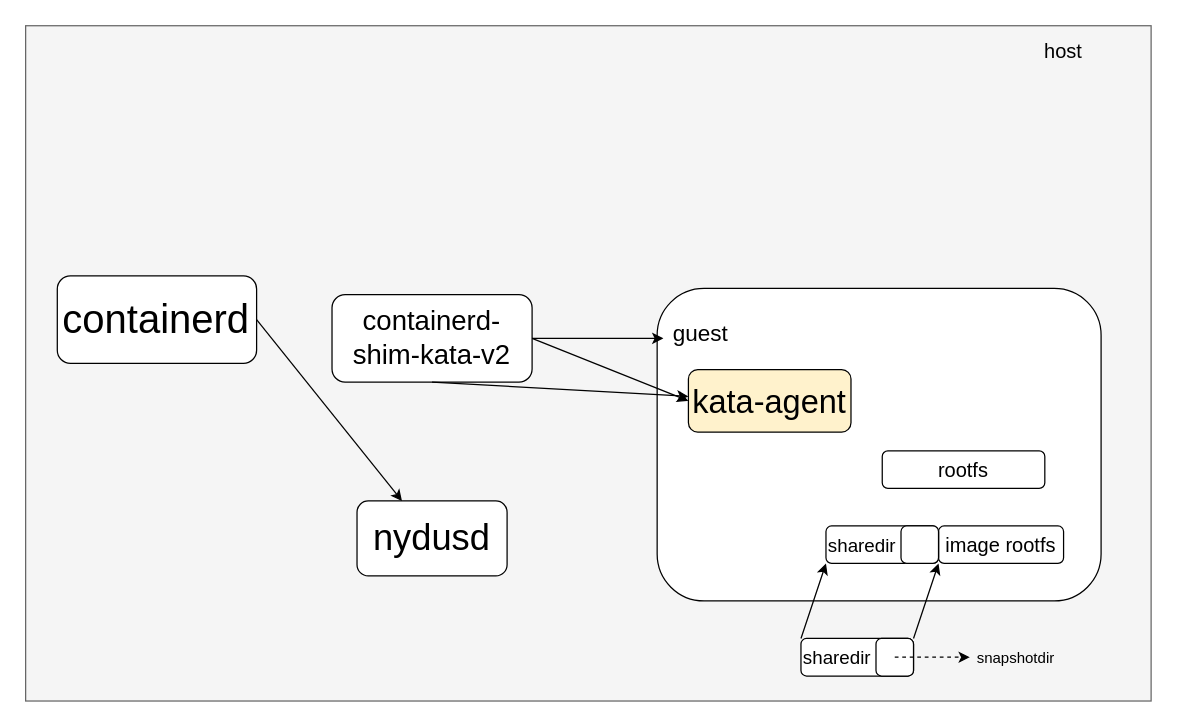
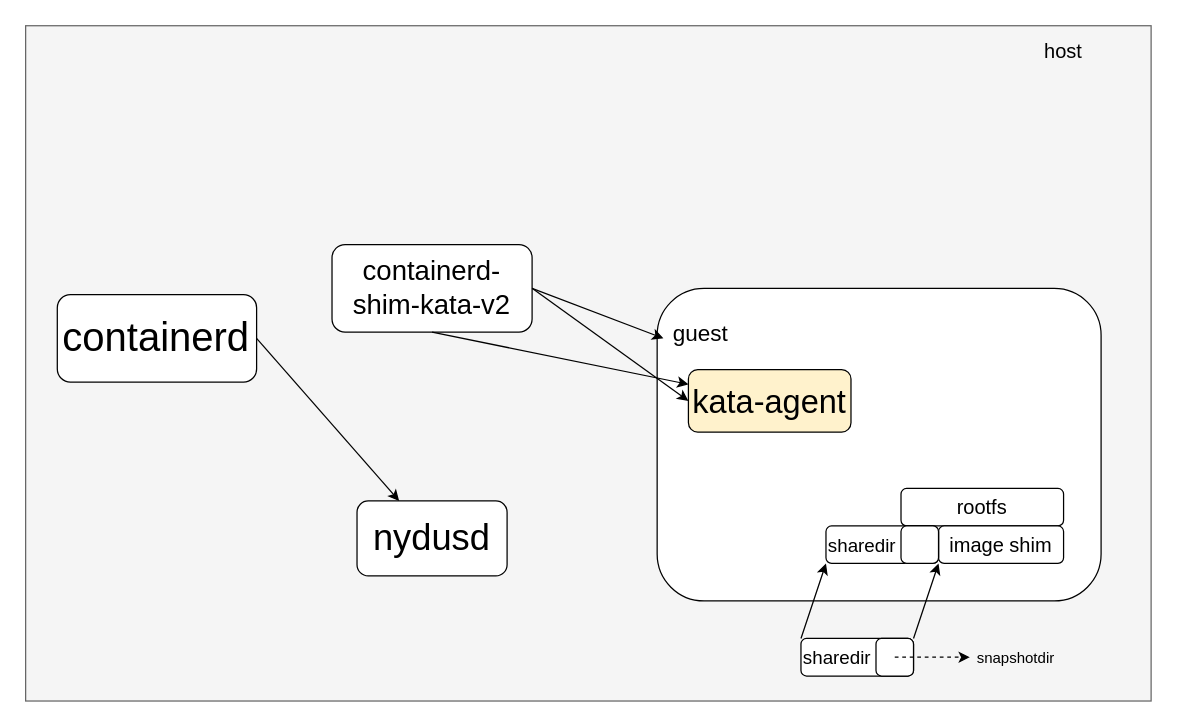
node "containerd": moved (157, 319) -> (157, 338)
node "containerd-shim-kata-v2": moved (432, 338) -> (432, 288)
node "rootfs": moved (963, 469) -> (982, 507)
node "image rootfs": label "image rootfs" -> "image shim"
